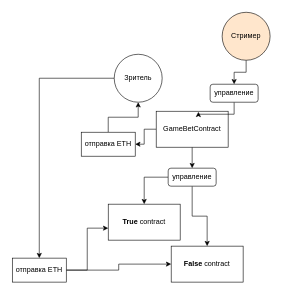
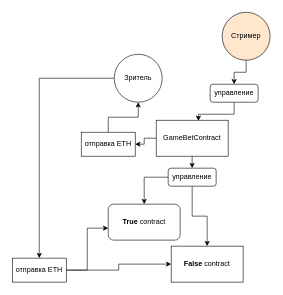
node "GameBetContract": moved (192, 129) -> (192, 138)
node "True contract": shape rectangle -> rounded rectangle
